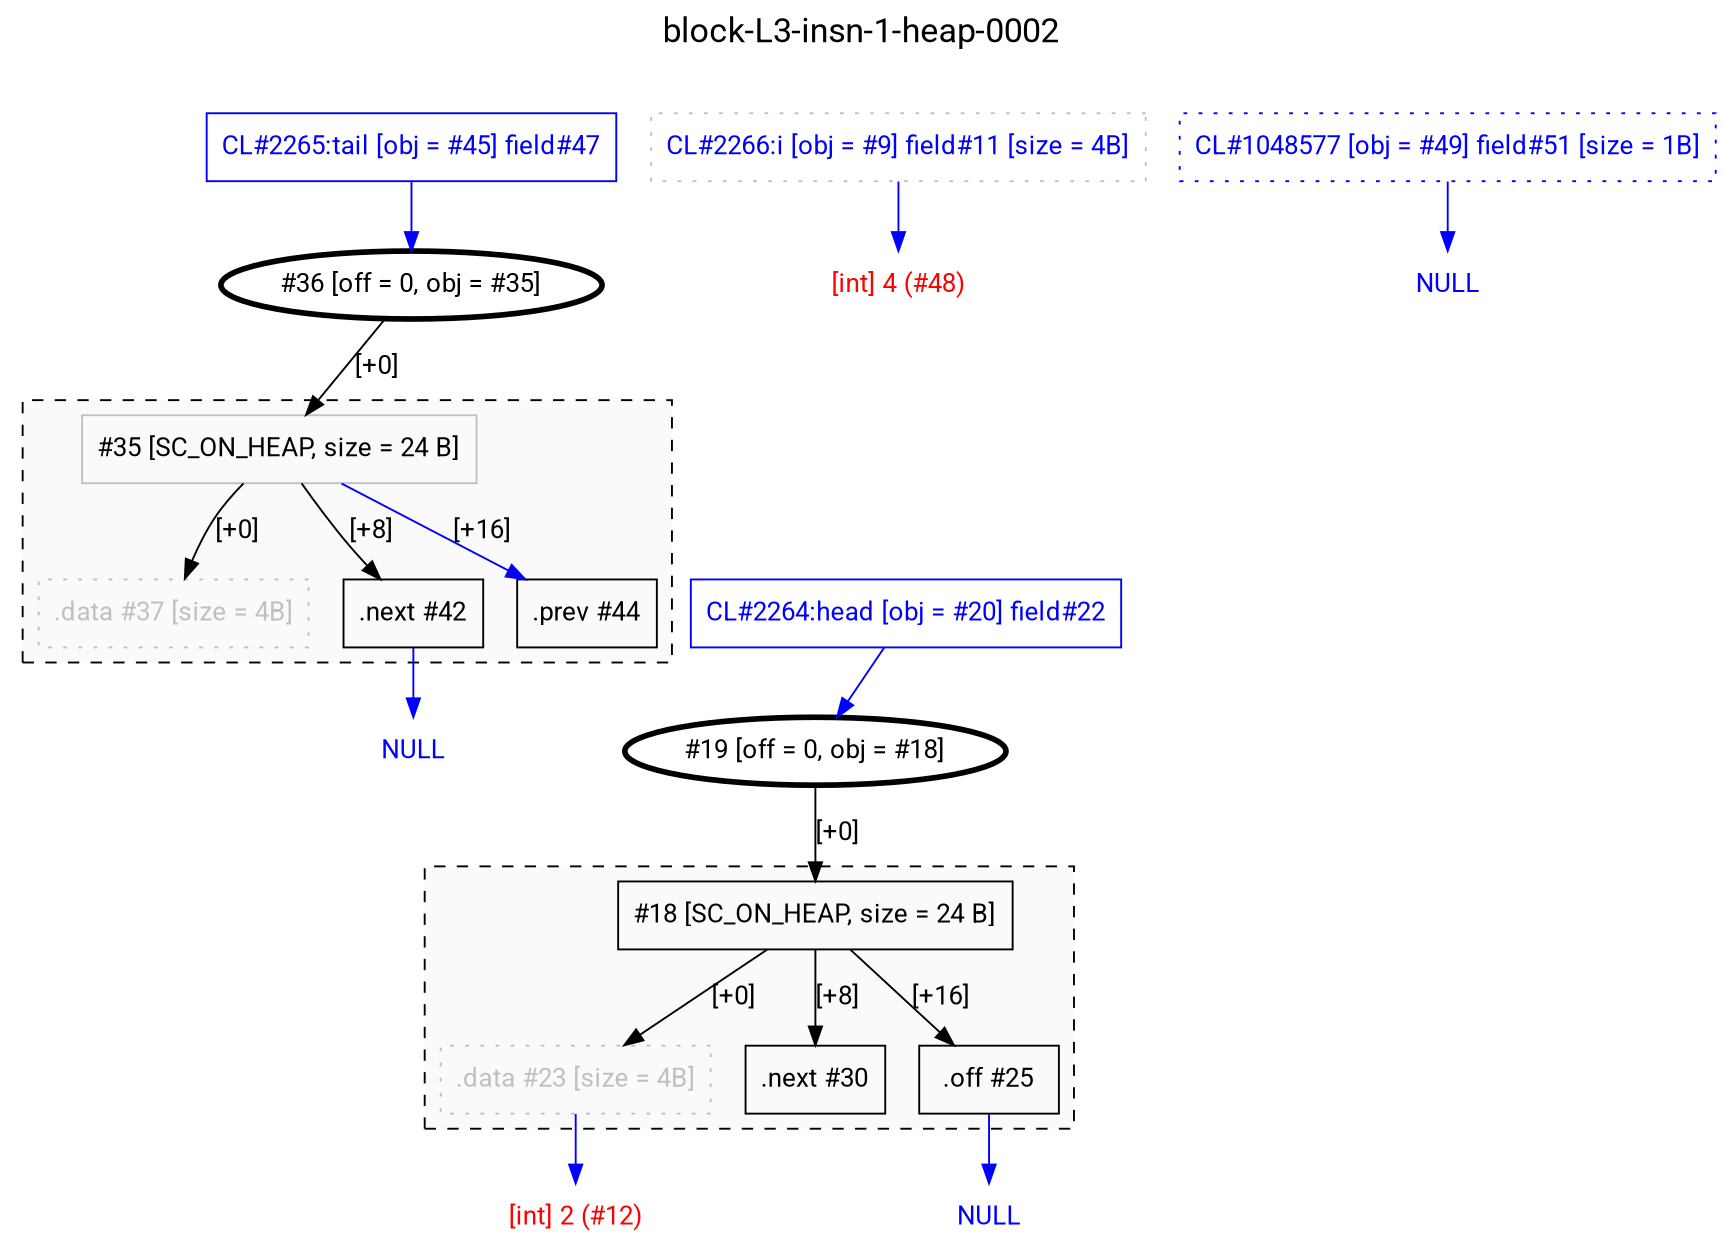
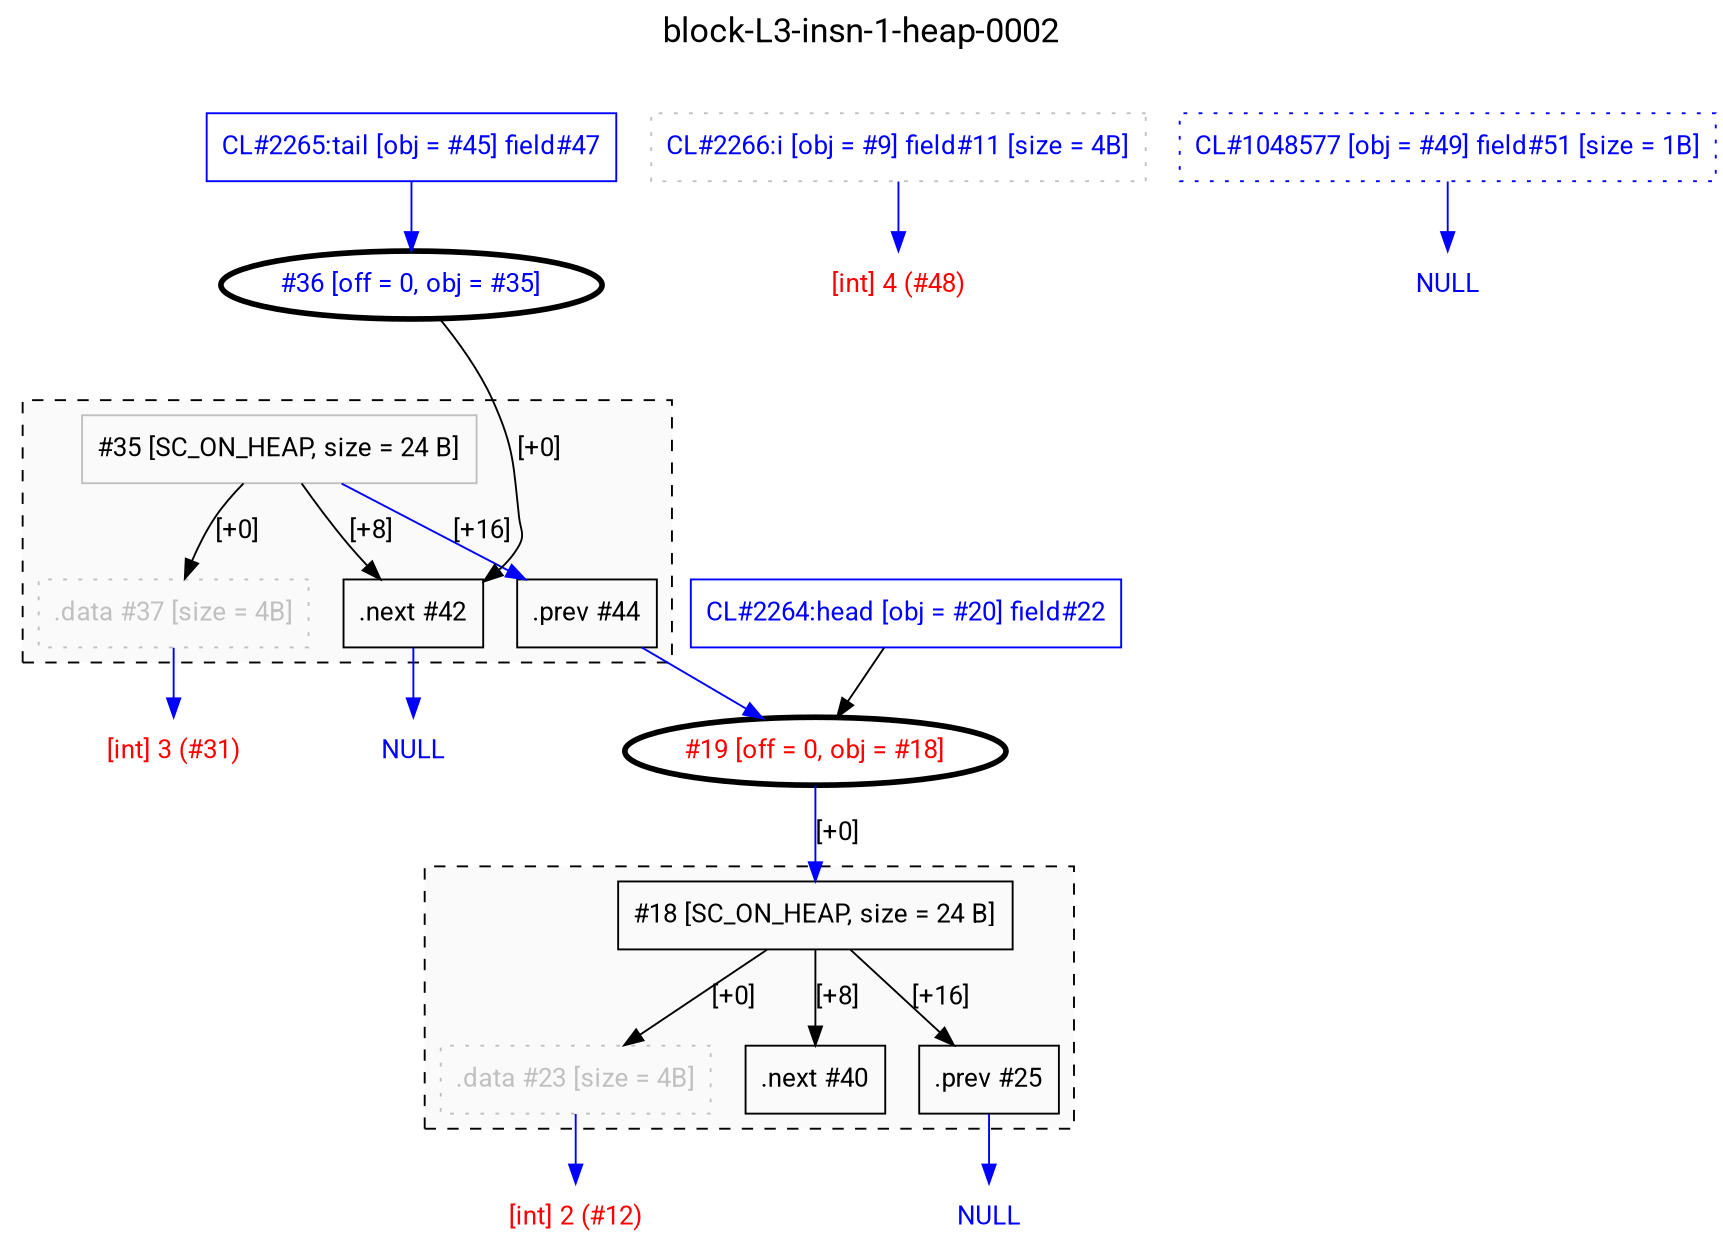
node "#36 [off = 0, obj = #35]": fontcolor black -> blue
edge "#36 [off = 0, obj = #35]" -> "#35 [SC_ON_HEAP, size = 24 B]": now "#36 [off = 0, obj = #35]" -> ".next #42"
edge "CL#2264:head [obj = #20] field#22" -> "#19 [off = 0, obj = #18]": color blue -> black
edge ".prev #44" -> "#19 [off = 0, obj = #18]": added
node "[int] 3 (#31)": added
node "#19 [off = 0, obj = #18]": fontcolor black -> red
edge "#19 [off = 0, obj = #18]" -> "#18 [SC_ON_HEAP, size = 24 B]": color black -> blue
node ".next #30": label ".next #30" -> ".next #40"
node ".off #25": label ".off #25" -> ".prev #25"
